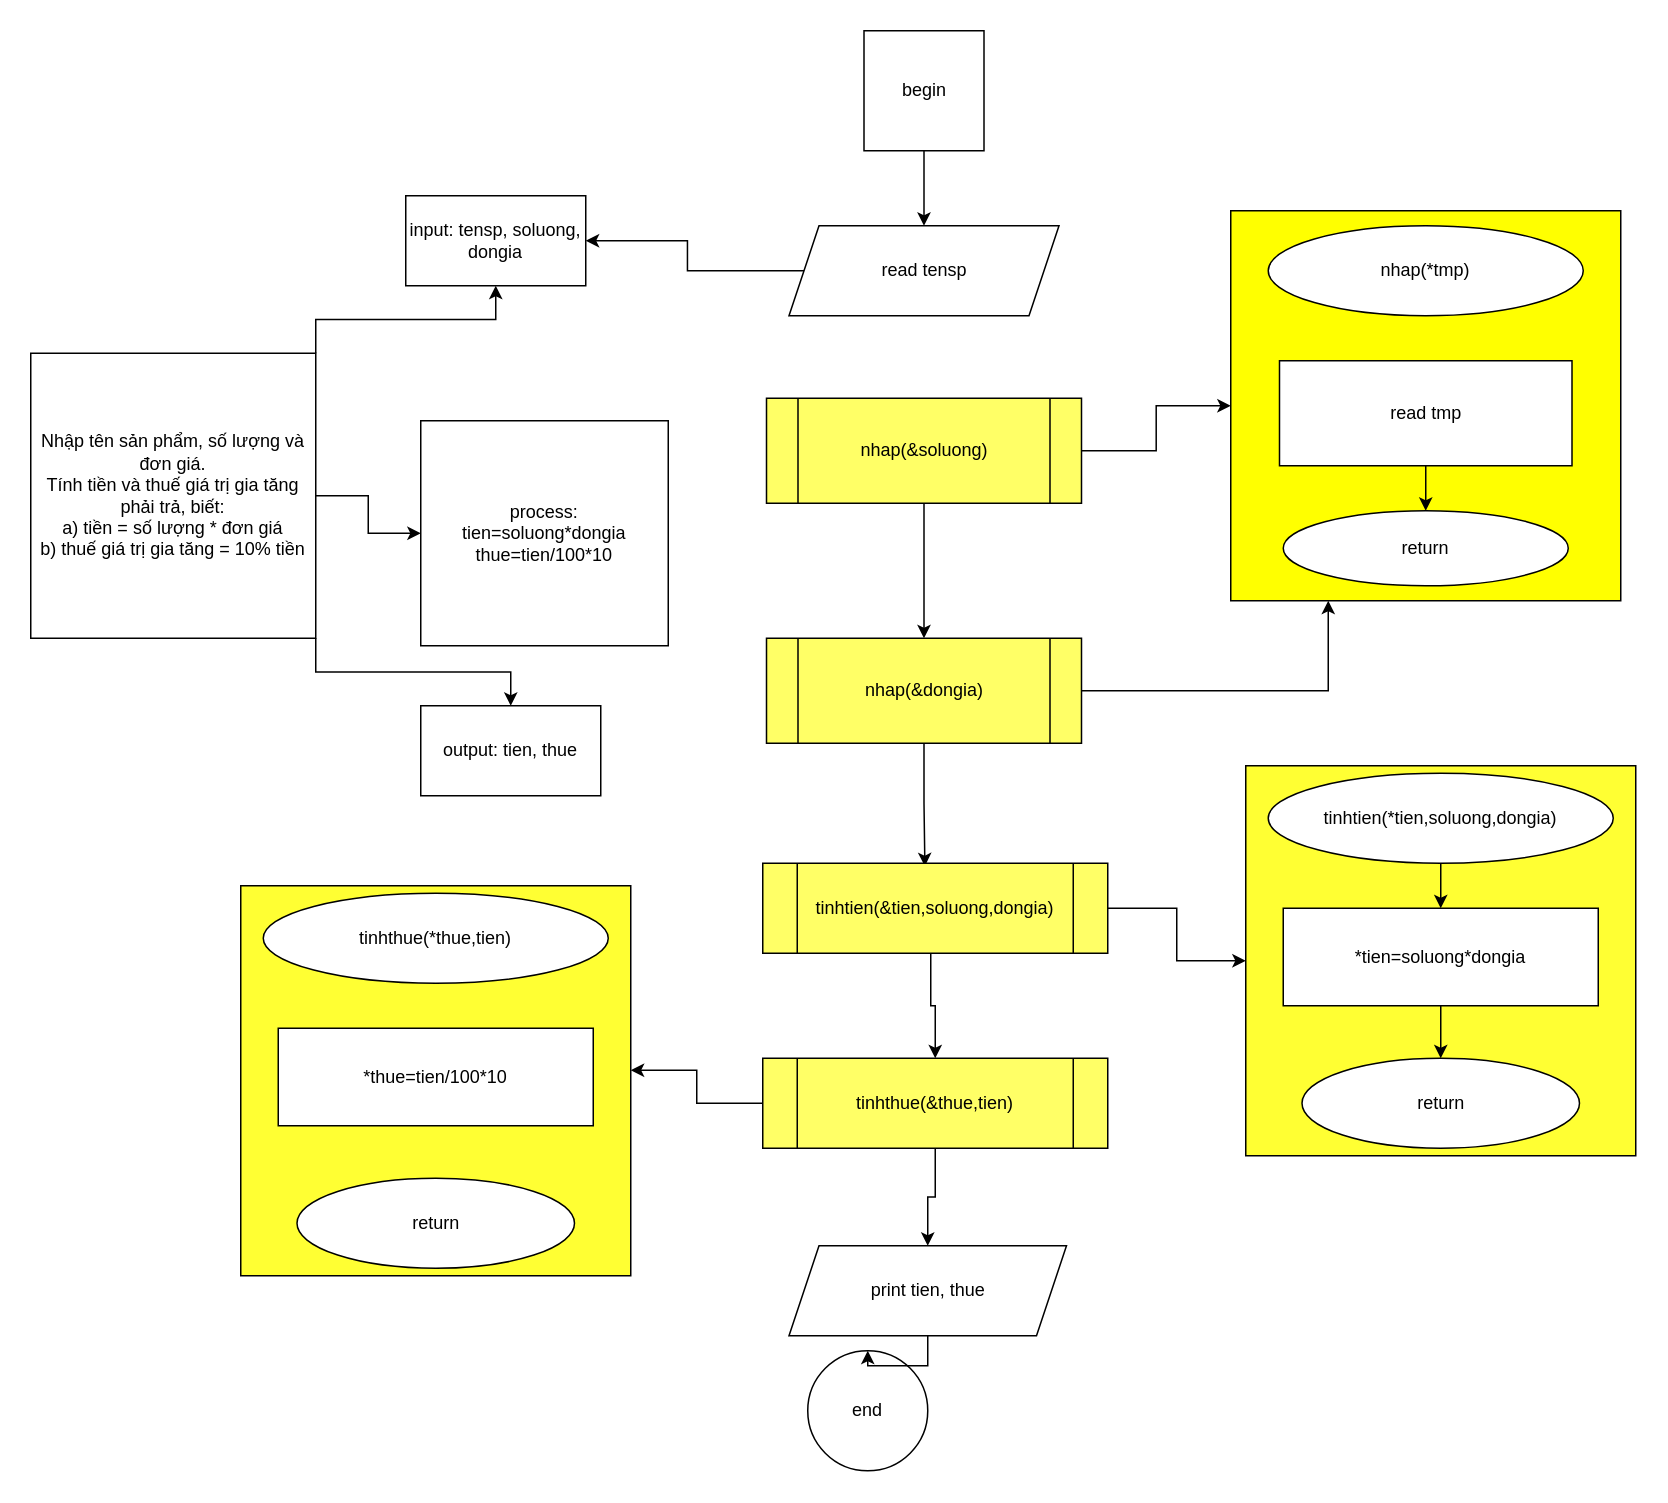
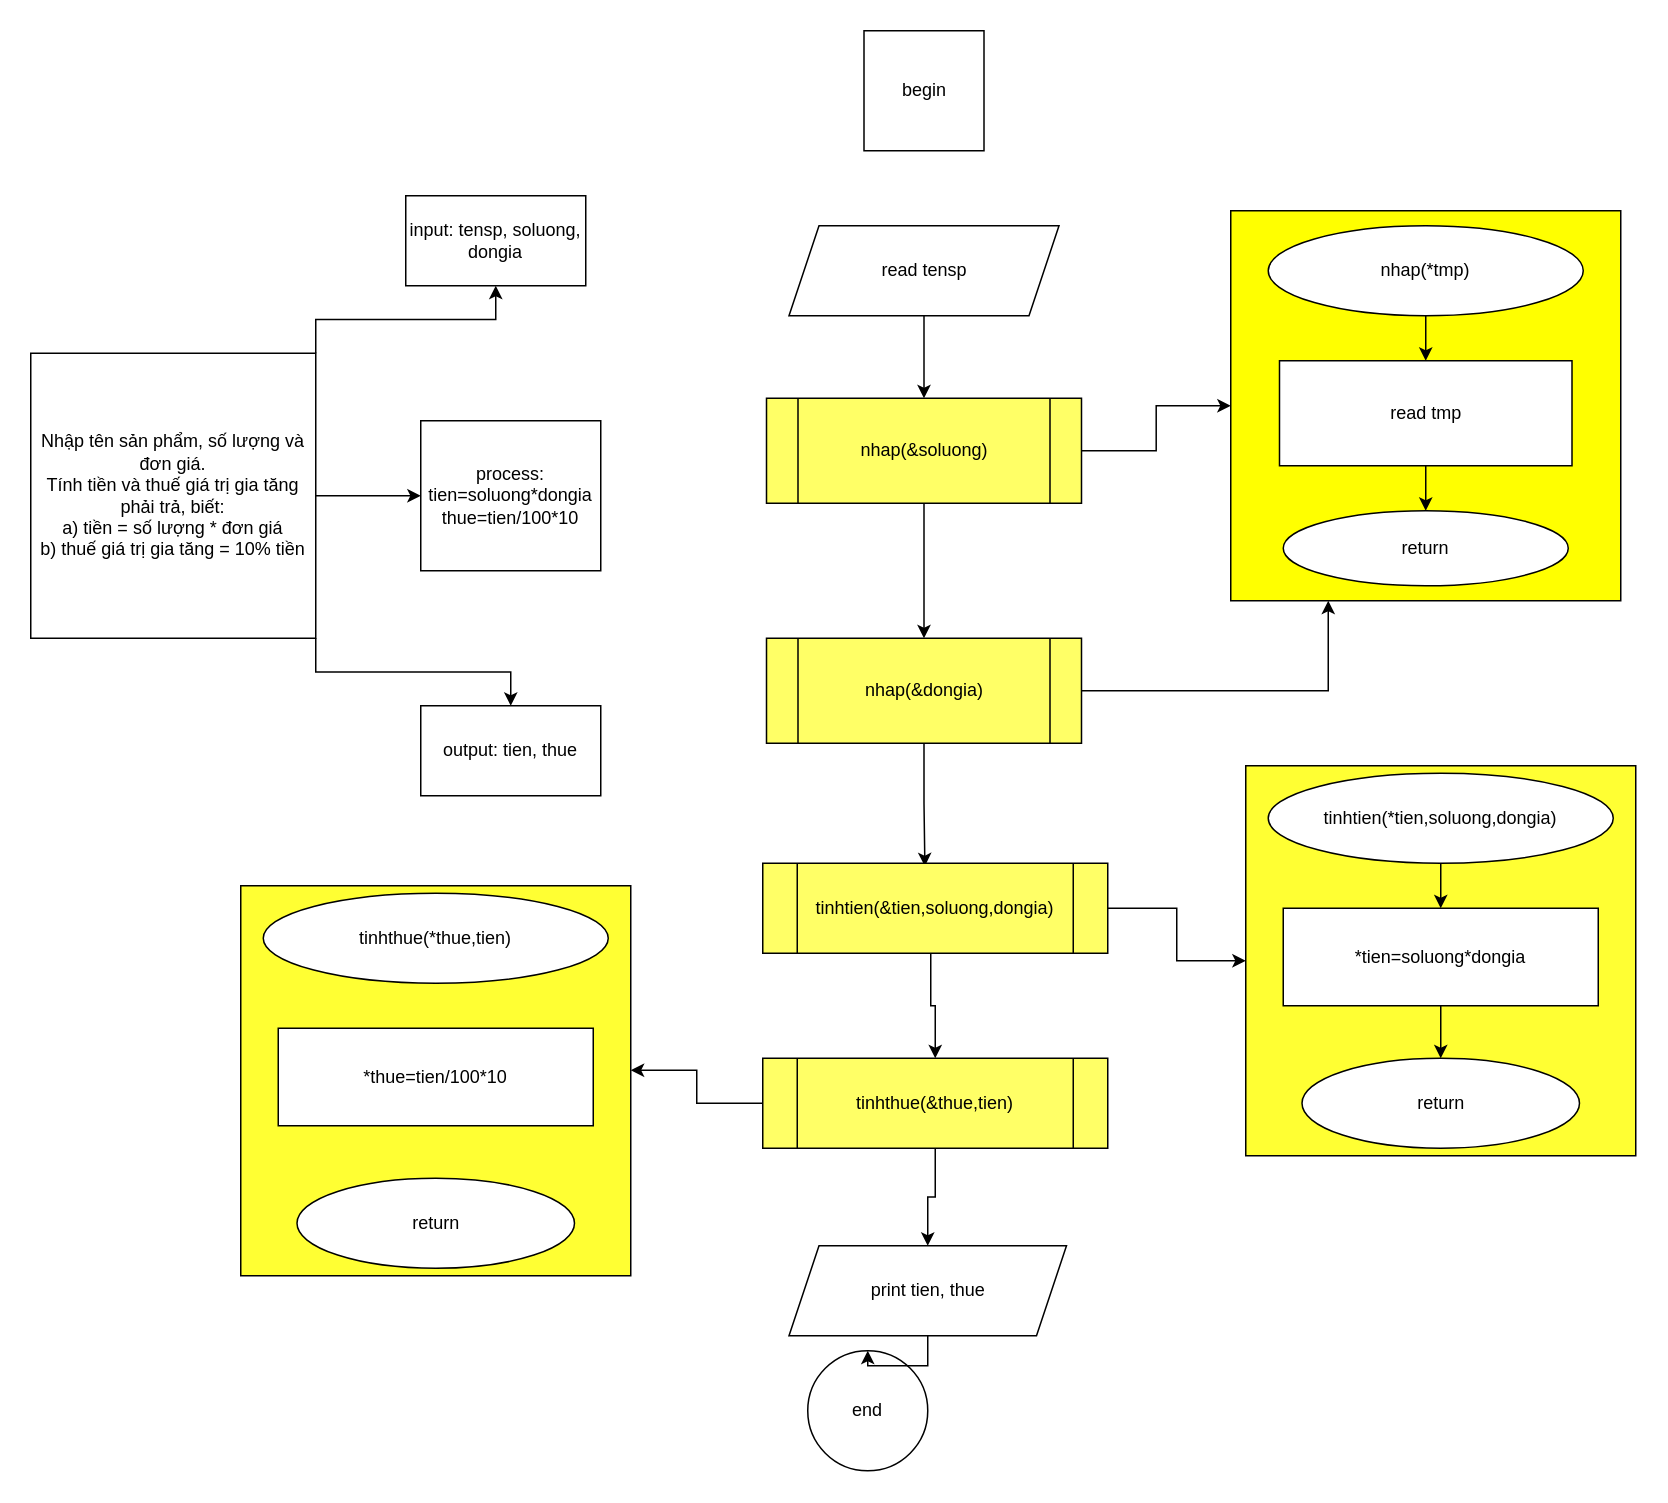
edge "begin" -> "read tensp": removed
edge "read tensp" -> "input: tensp, soluong, dongia": now "read tensp" -> "nhap(&soluong)"
edge "nhap(*tmp)" -> "read tmp": added
node "process: tien=soluong*dongia thue=tien/100*10": size 248x225 -> 180x150
